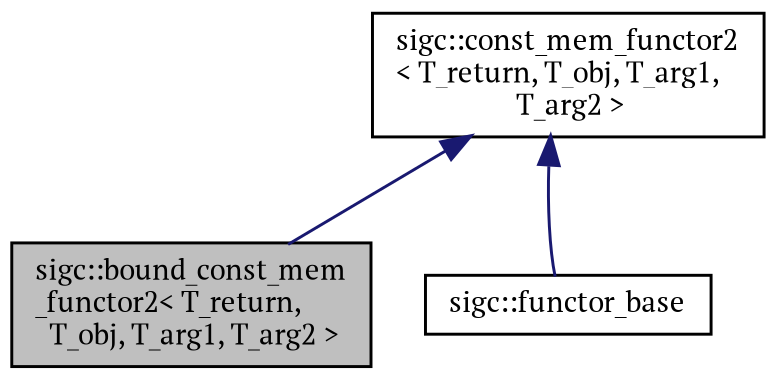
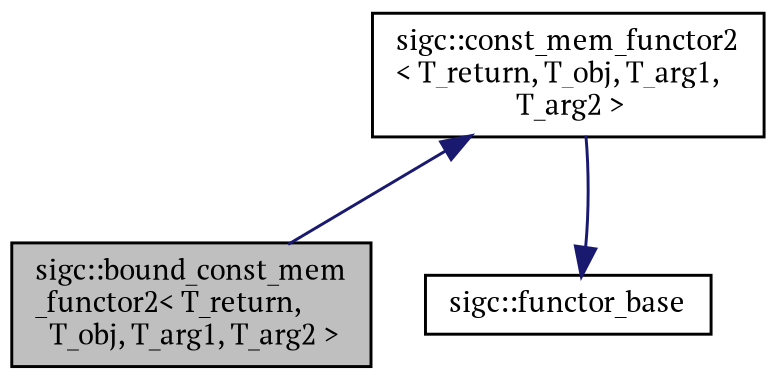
edge "sigc::functor_base" -> "sigc::const_mem_functor2 < T_return, T_obj, T_arg1, T_arg2 >": reversed
